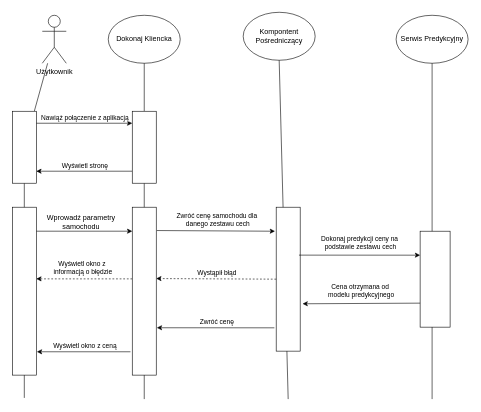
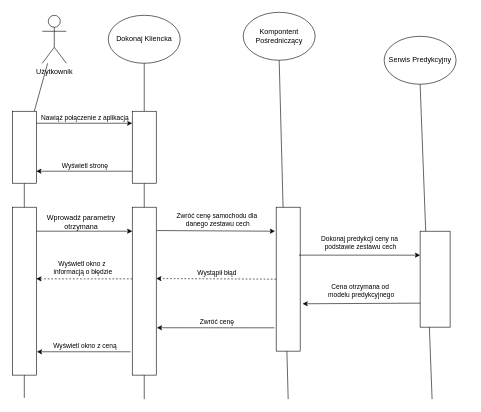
node "Serwis Predykcyjny": moved (432, 39) -> (420, 60)
node "Wprowadź parametry samochodu": label "Wprowadź parametry samochodu" -> "Wprowadź parametry otrzymana"
